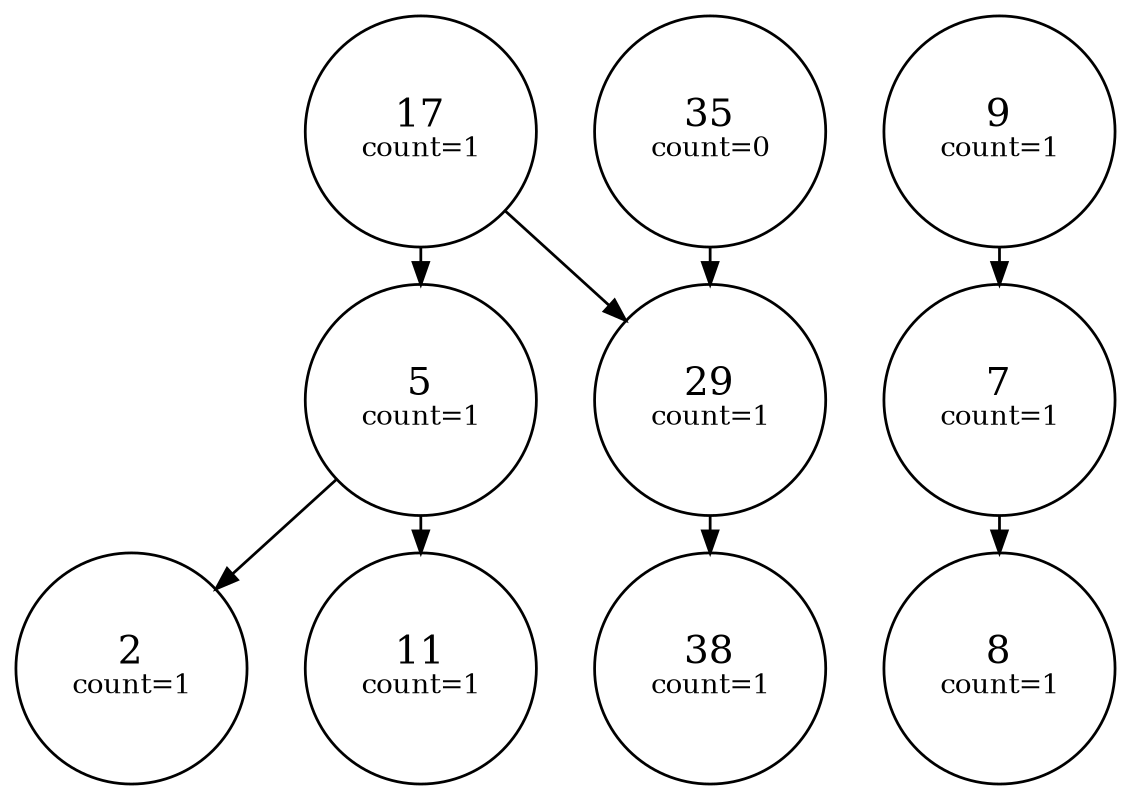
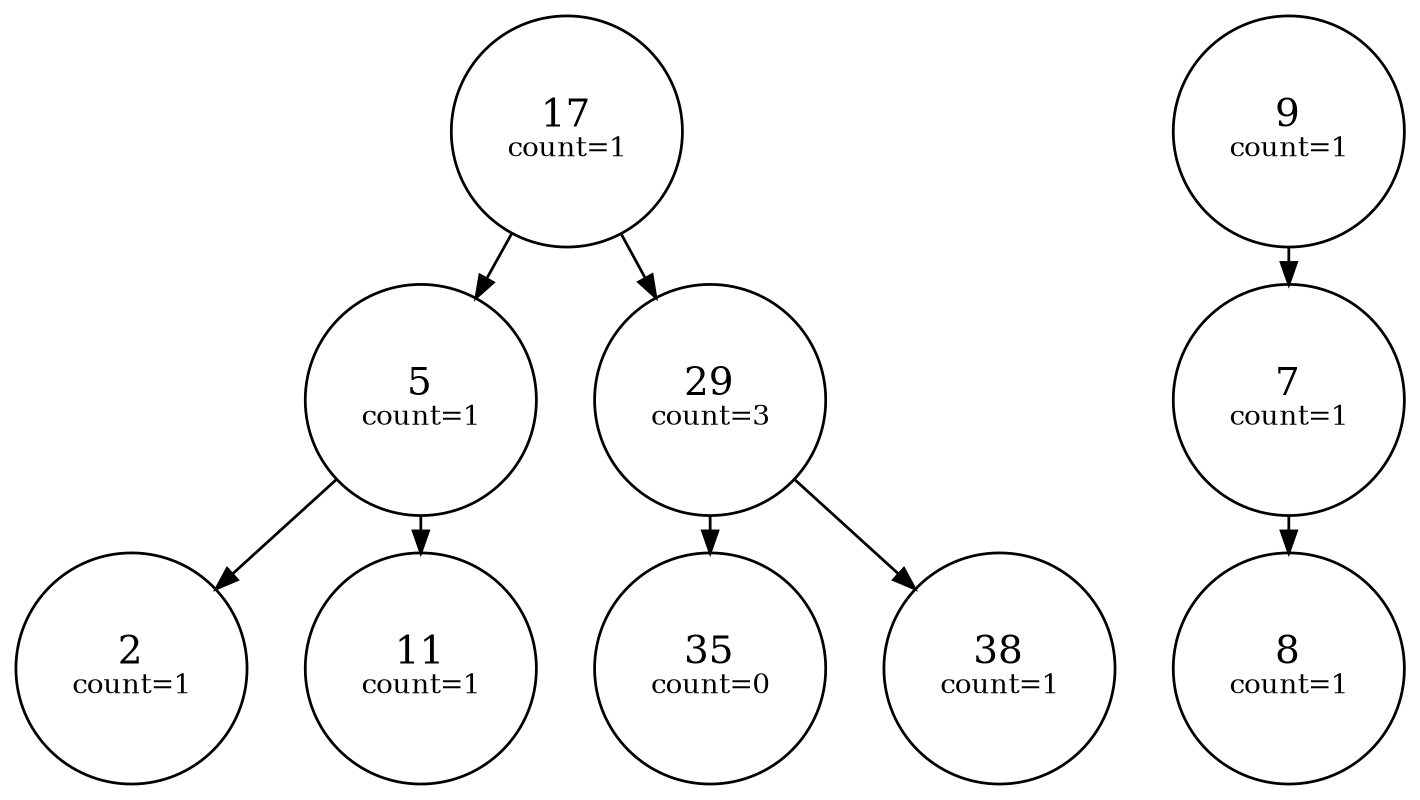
edge "35" -> "29": reversed
node "29": text "count=1" -> "count=3"
